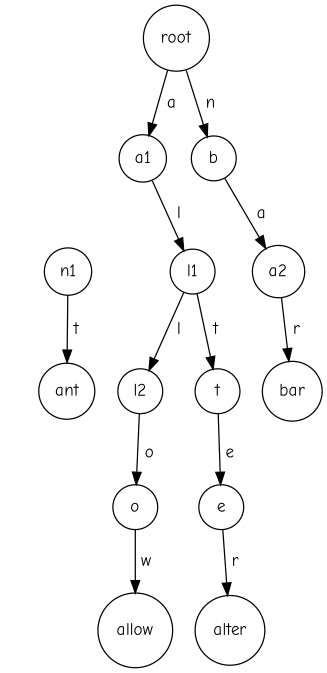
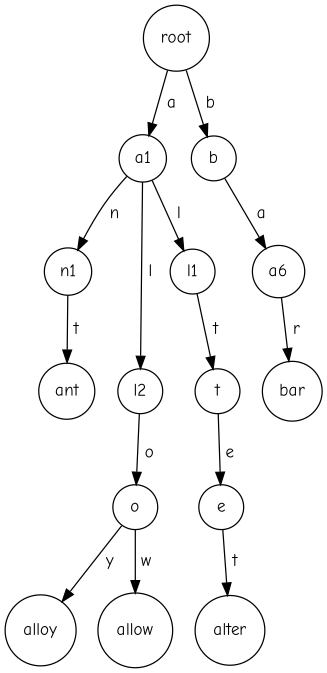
edge "root" -> "b": label " n" -> " b"
edge "a1" -> "n1": added, label "n"
node "a2": label "a2" -> "a6"
edge "l1" -> "l2": now "a1" -> "l2"
edge "e" -> "alter": label " r" -> " t"
node "alloy": added
